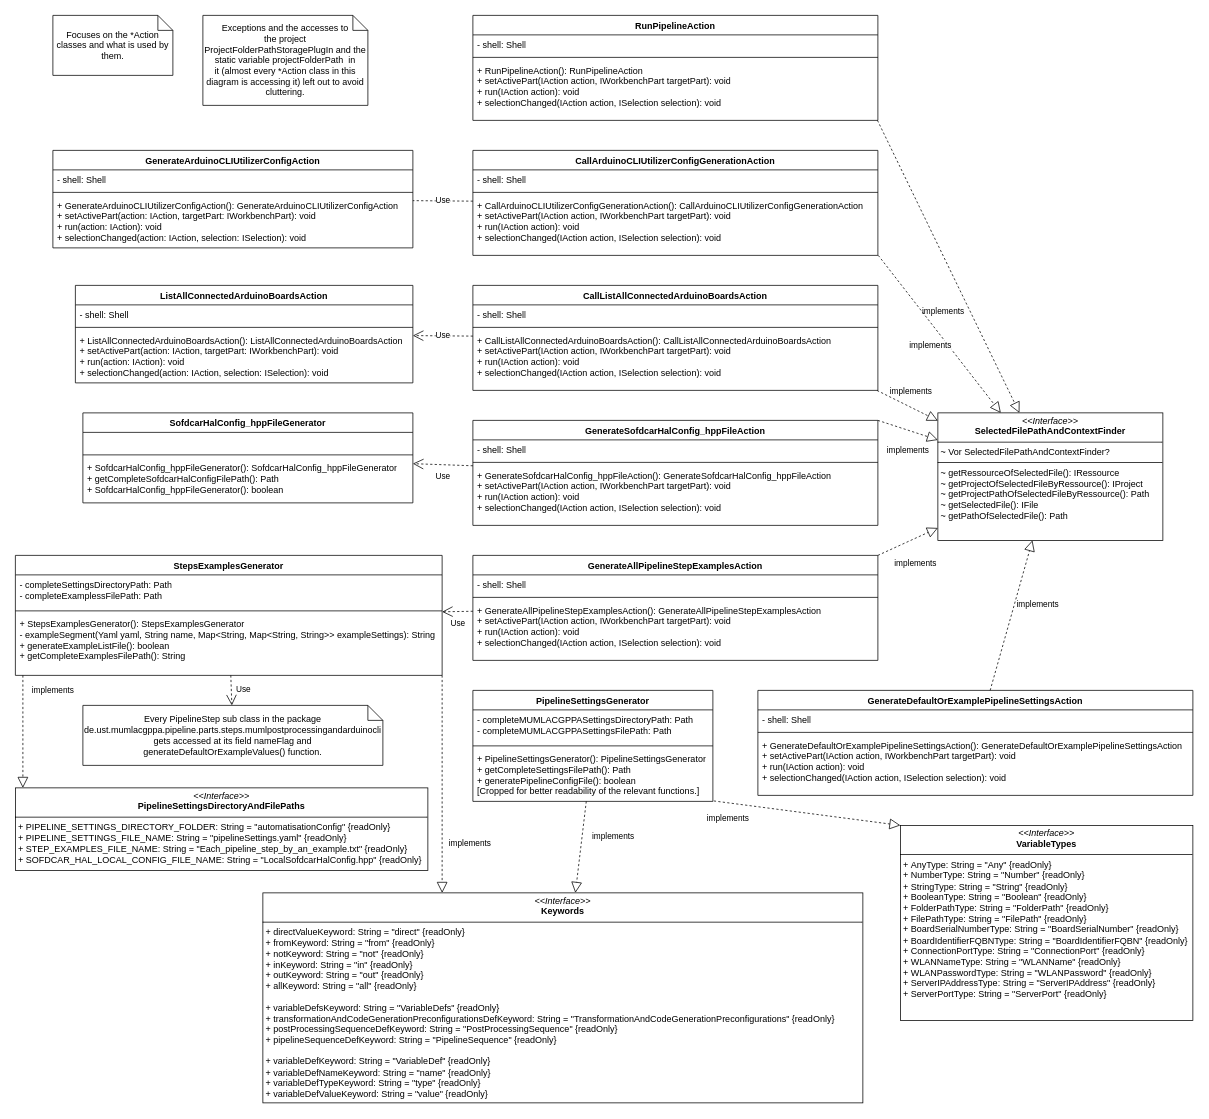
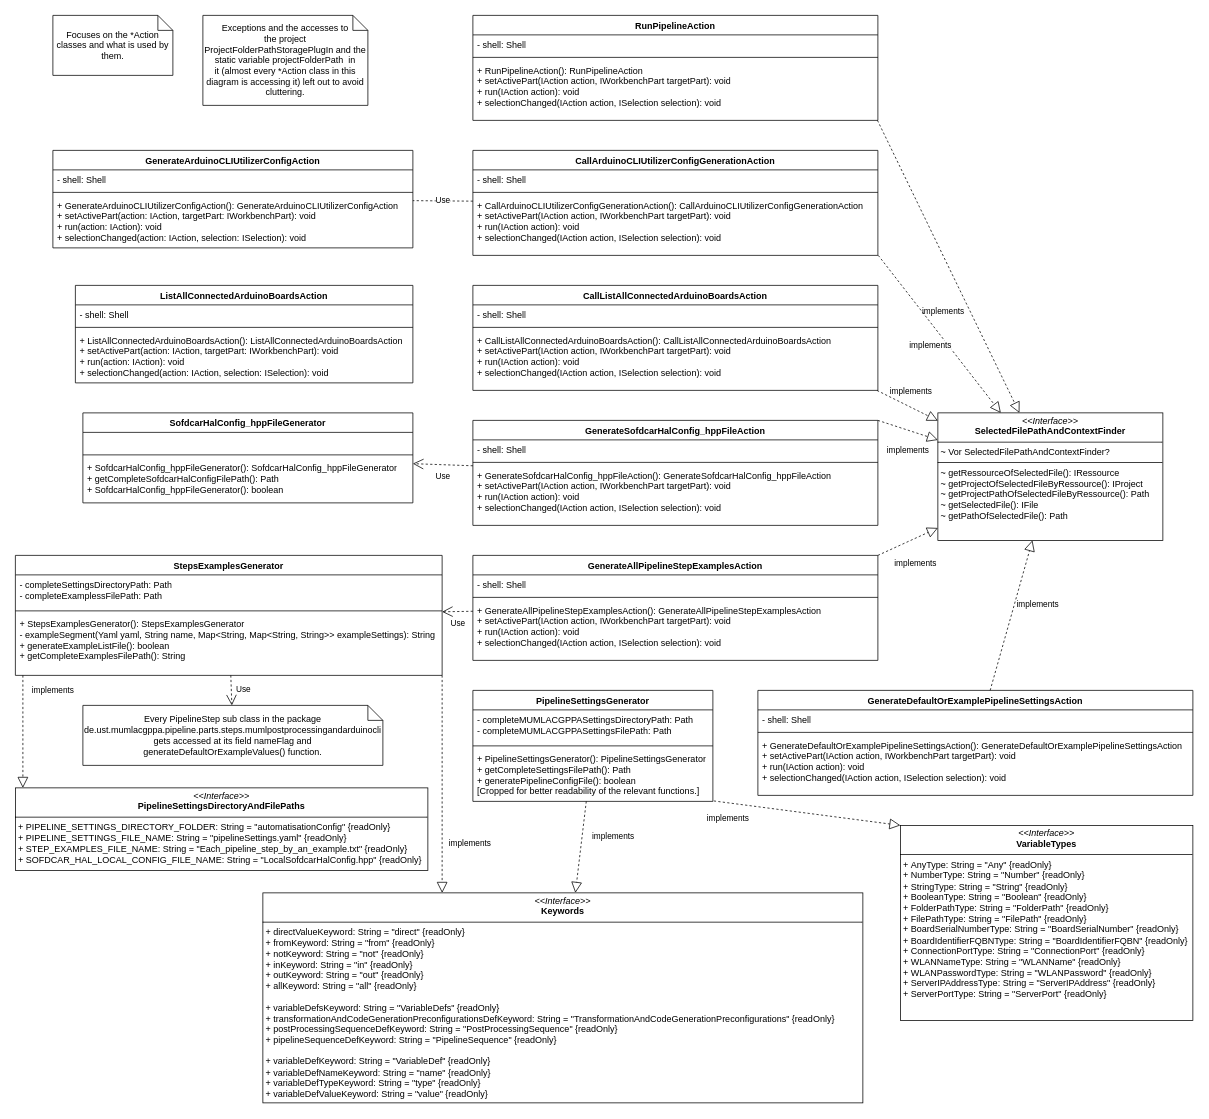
edge "CallListAllConnectedArduinoBoardsAction" -> "ListAllConnectedArduinoBoardsAction": removed, label "Use"
